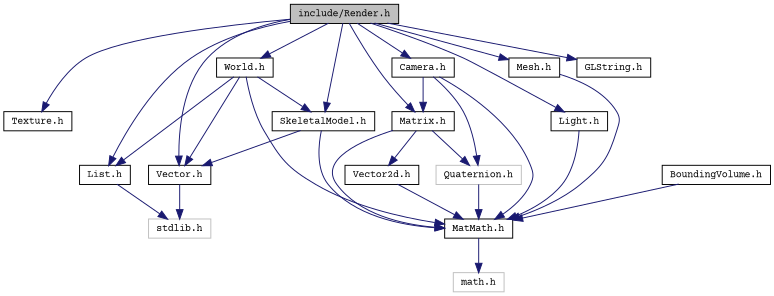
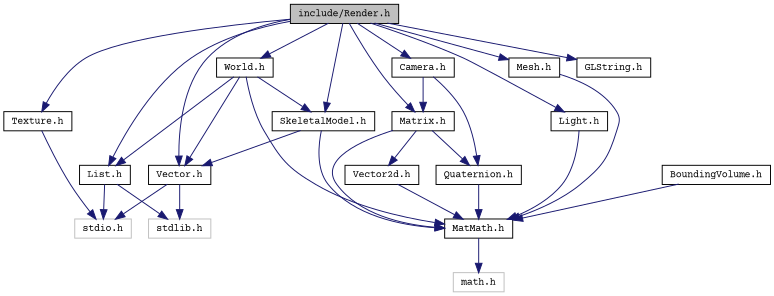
edge "Camera.h" -> "MatMath.h": removed
node "Quaternion.h": color grey75 -> black
node "stdio.h": added
